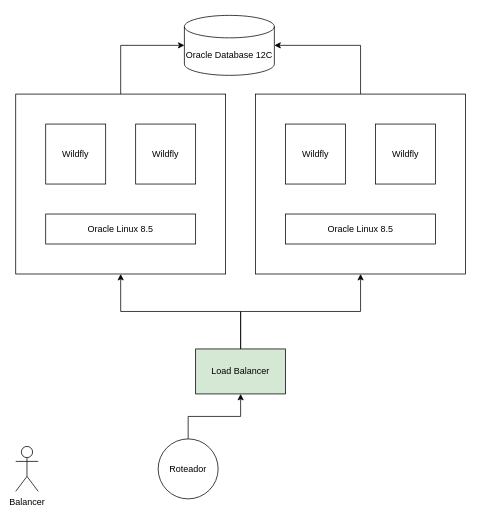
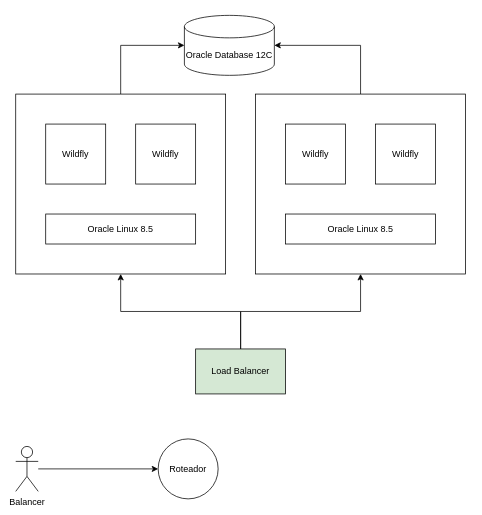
edge "Roteador" -> "Load Balancer": removed
edge "Balancer" -> "Roteador": added
